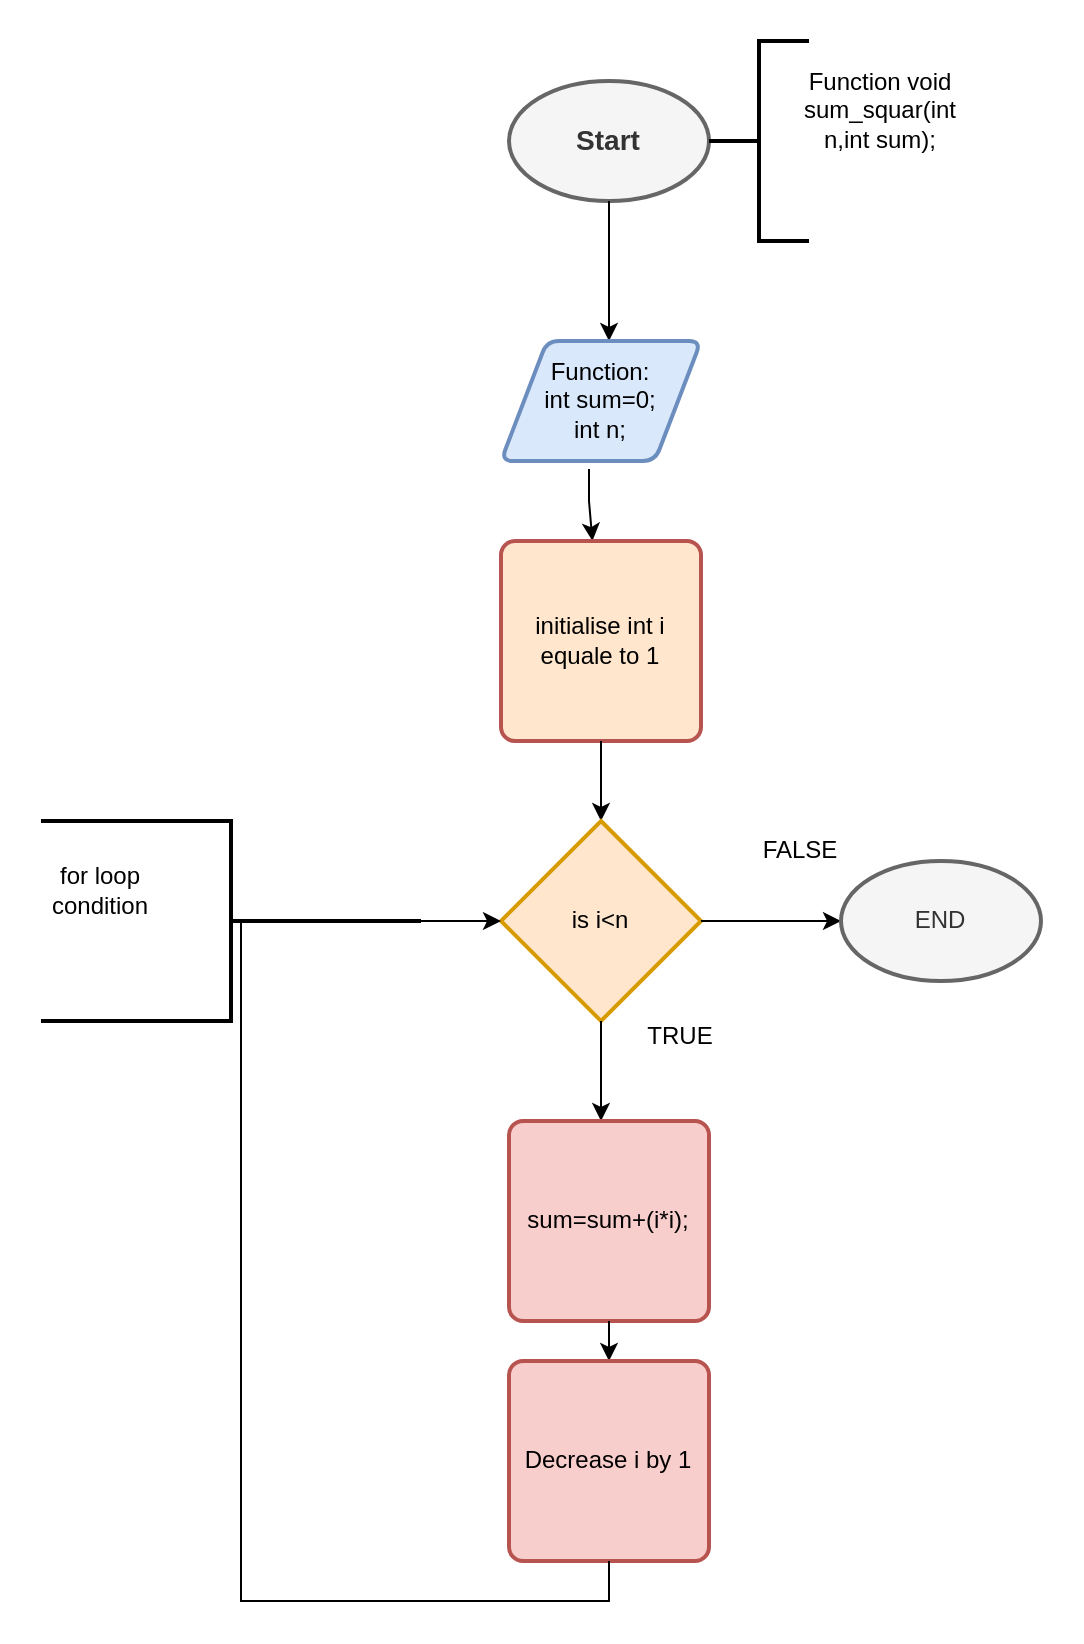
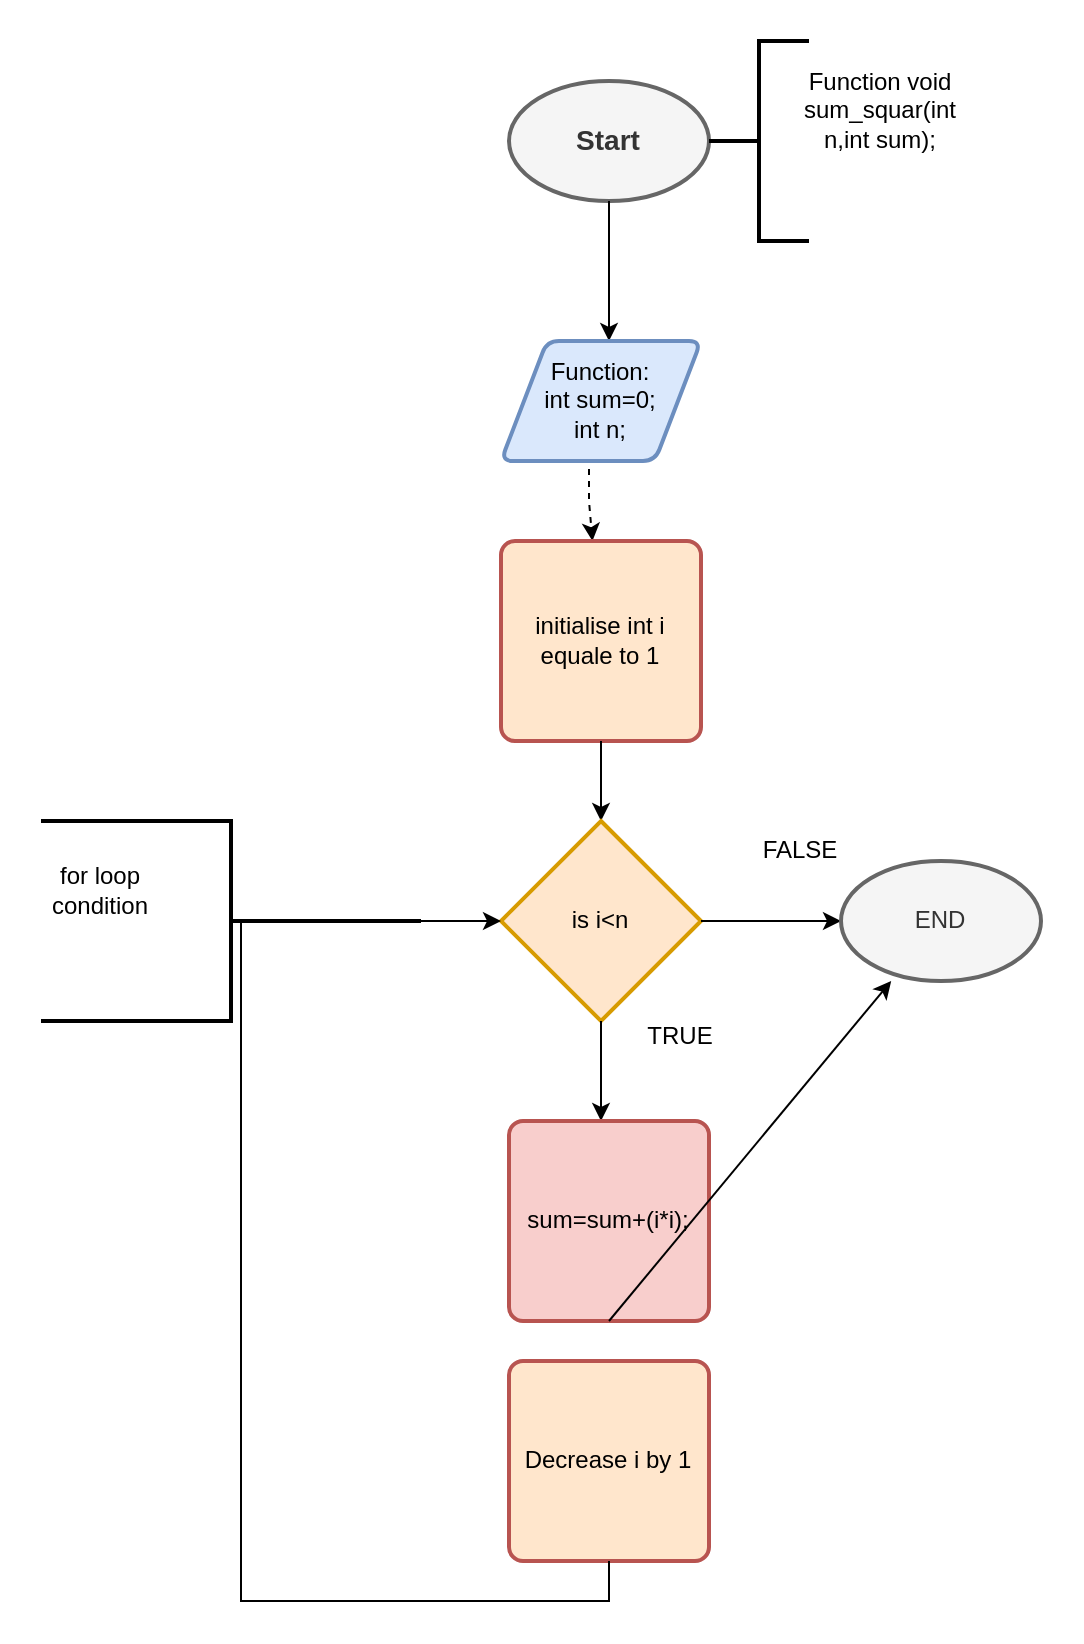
edge "Function: int sum=0; int n;" -> "initialise int i equale to 1": style solid -> dashed
edge "sum=sum+(i*i);" -> "Decrease i by 1": now "sum=sum+(i*i);" -> "END"
node "Decrease i by 1": fillcolor #f8cecc -> #ffe6cc
